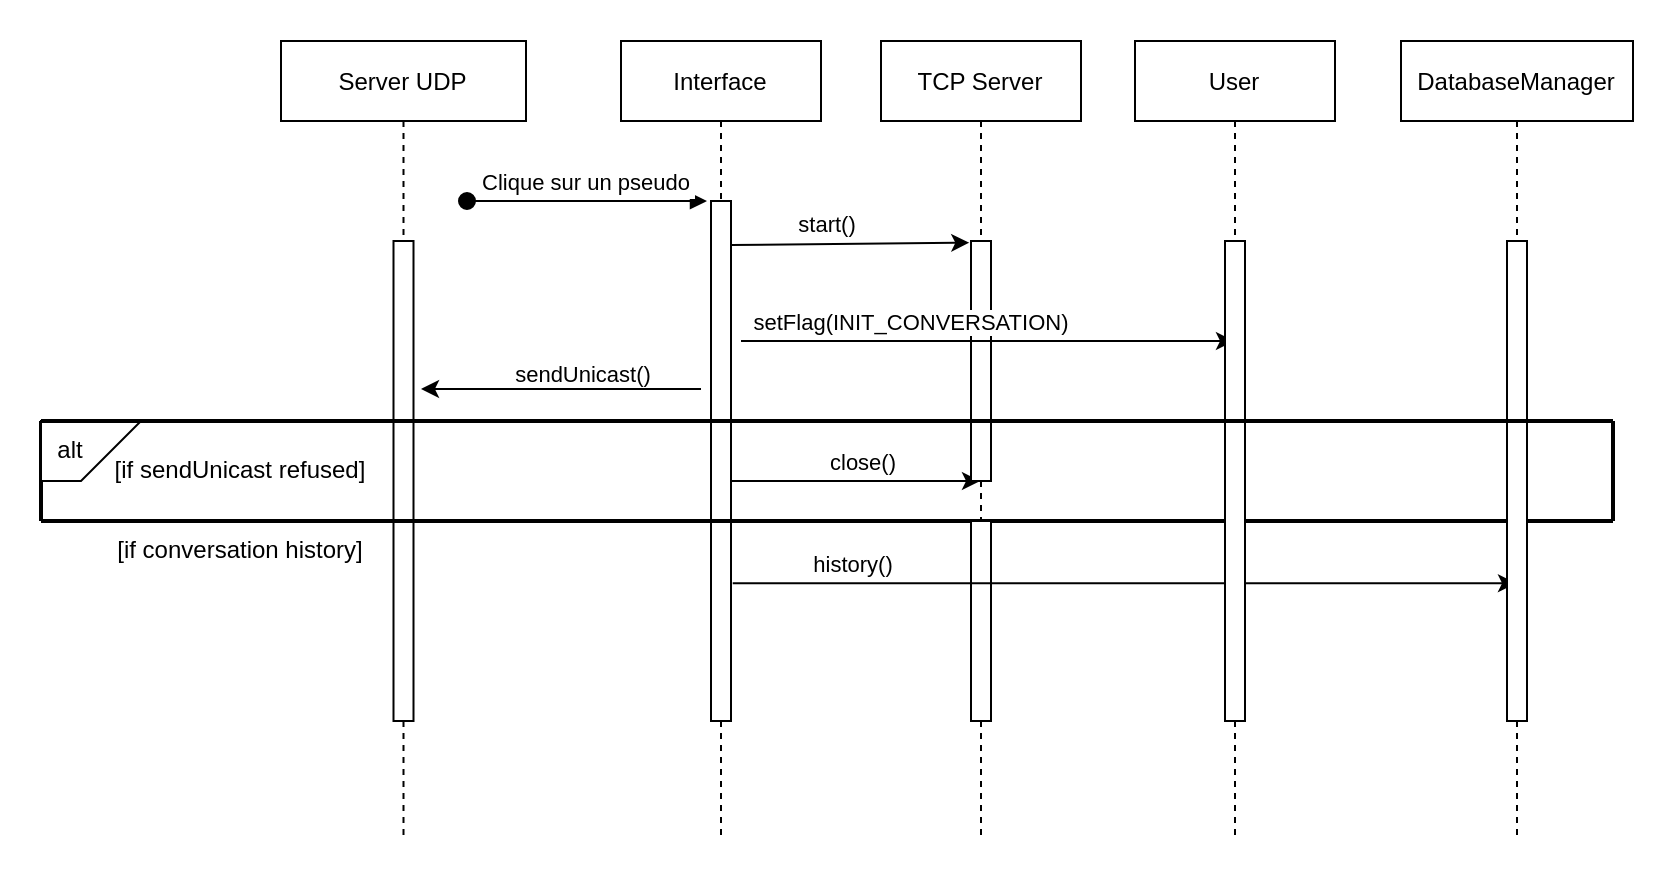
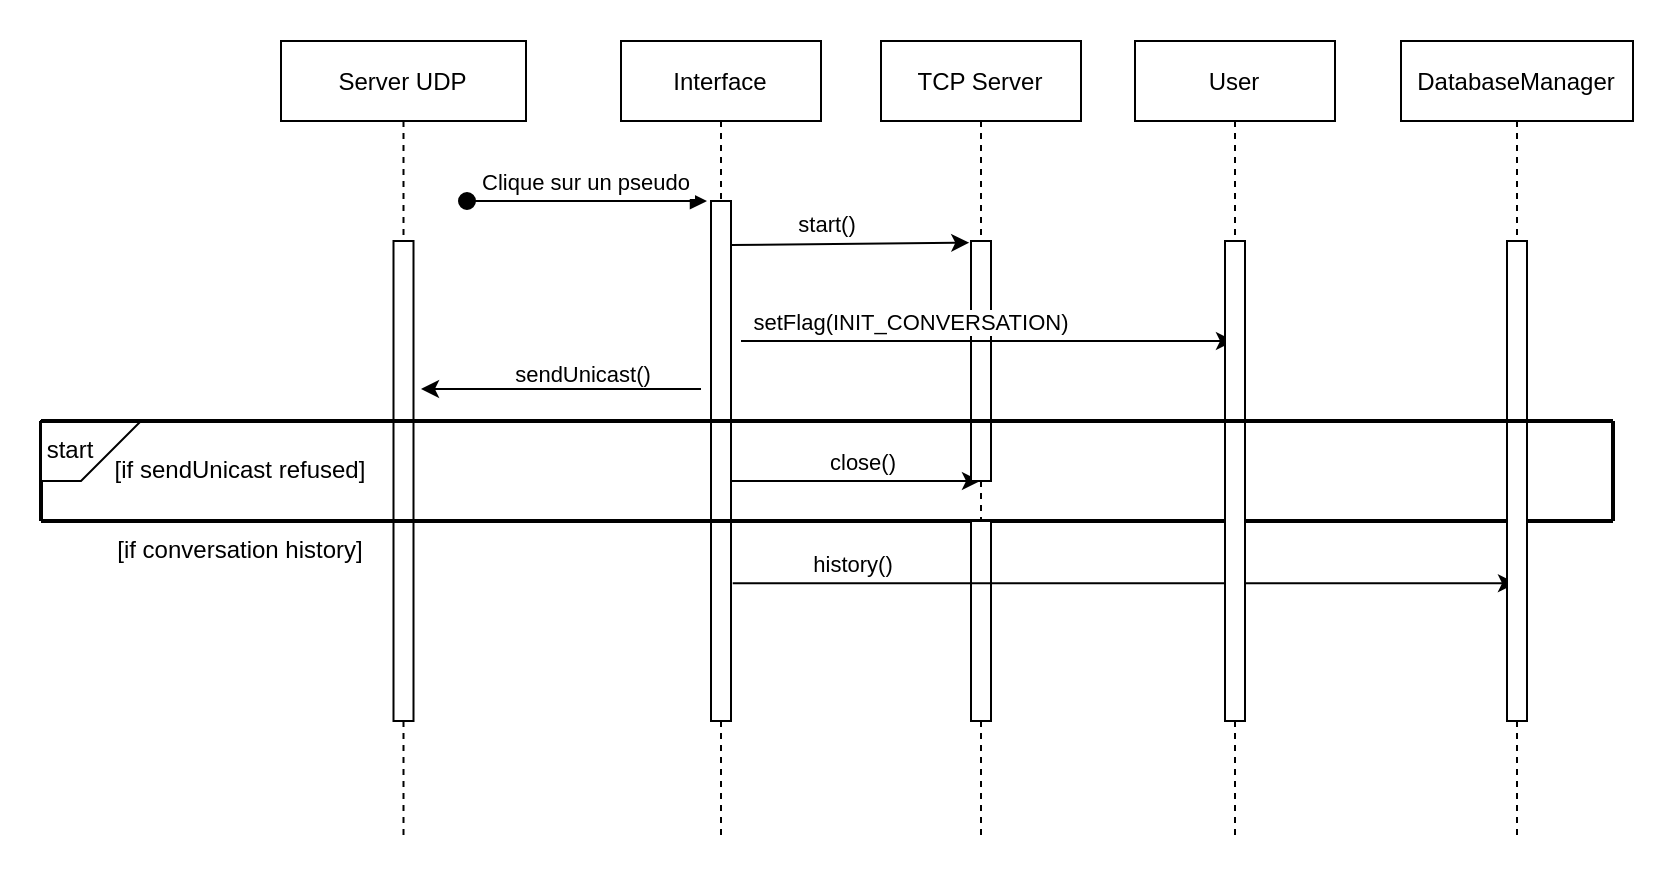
node "alt": label "alt" -> "start"
